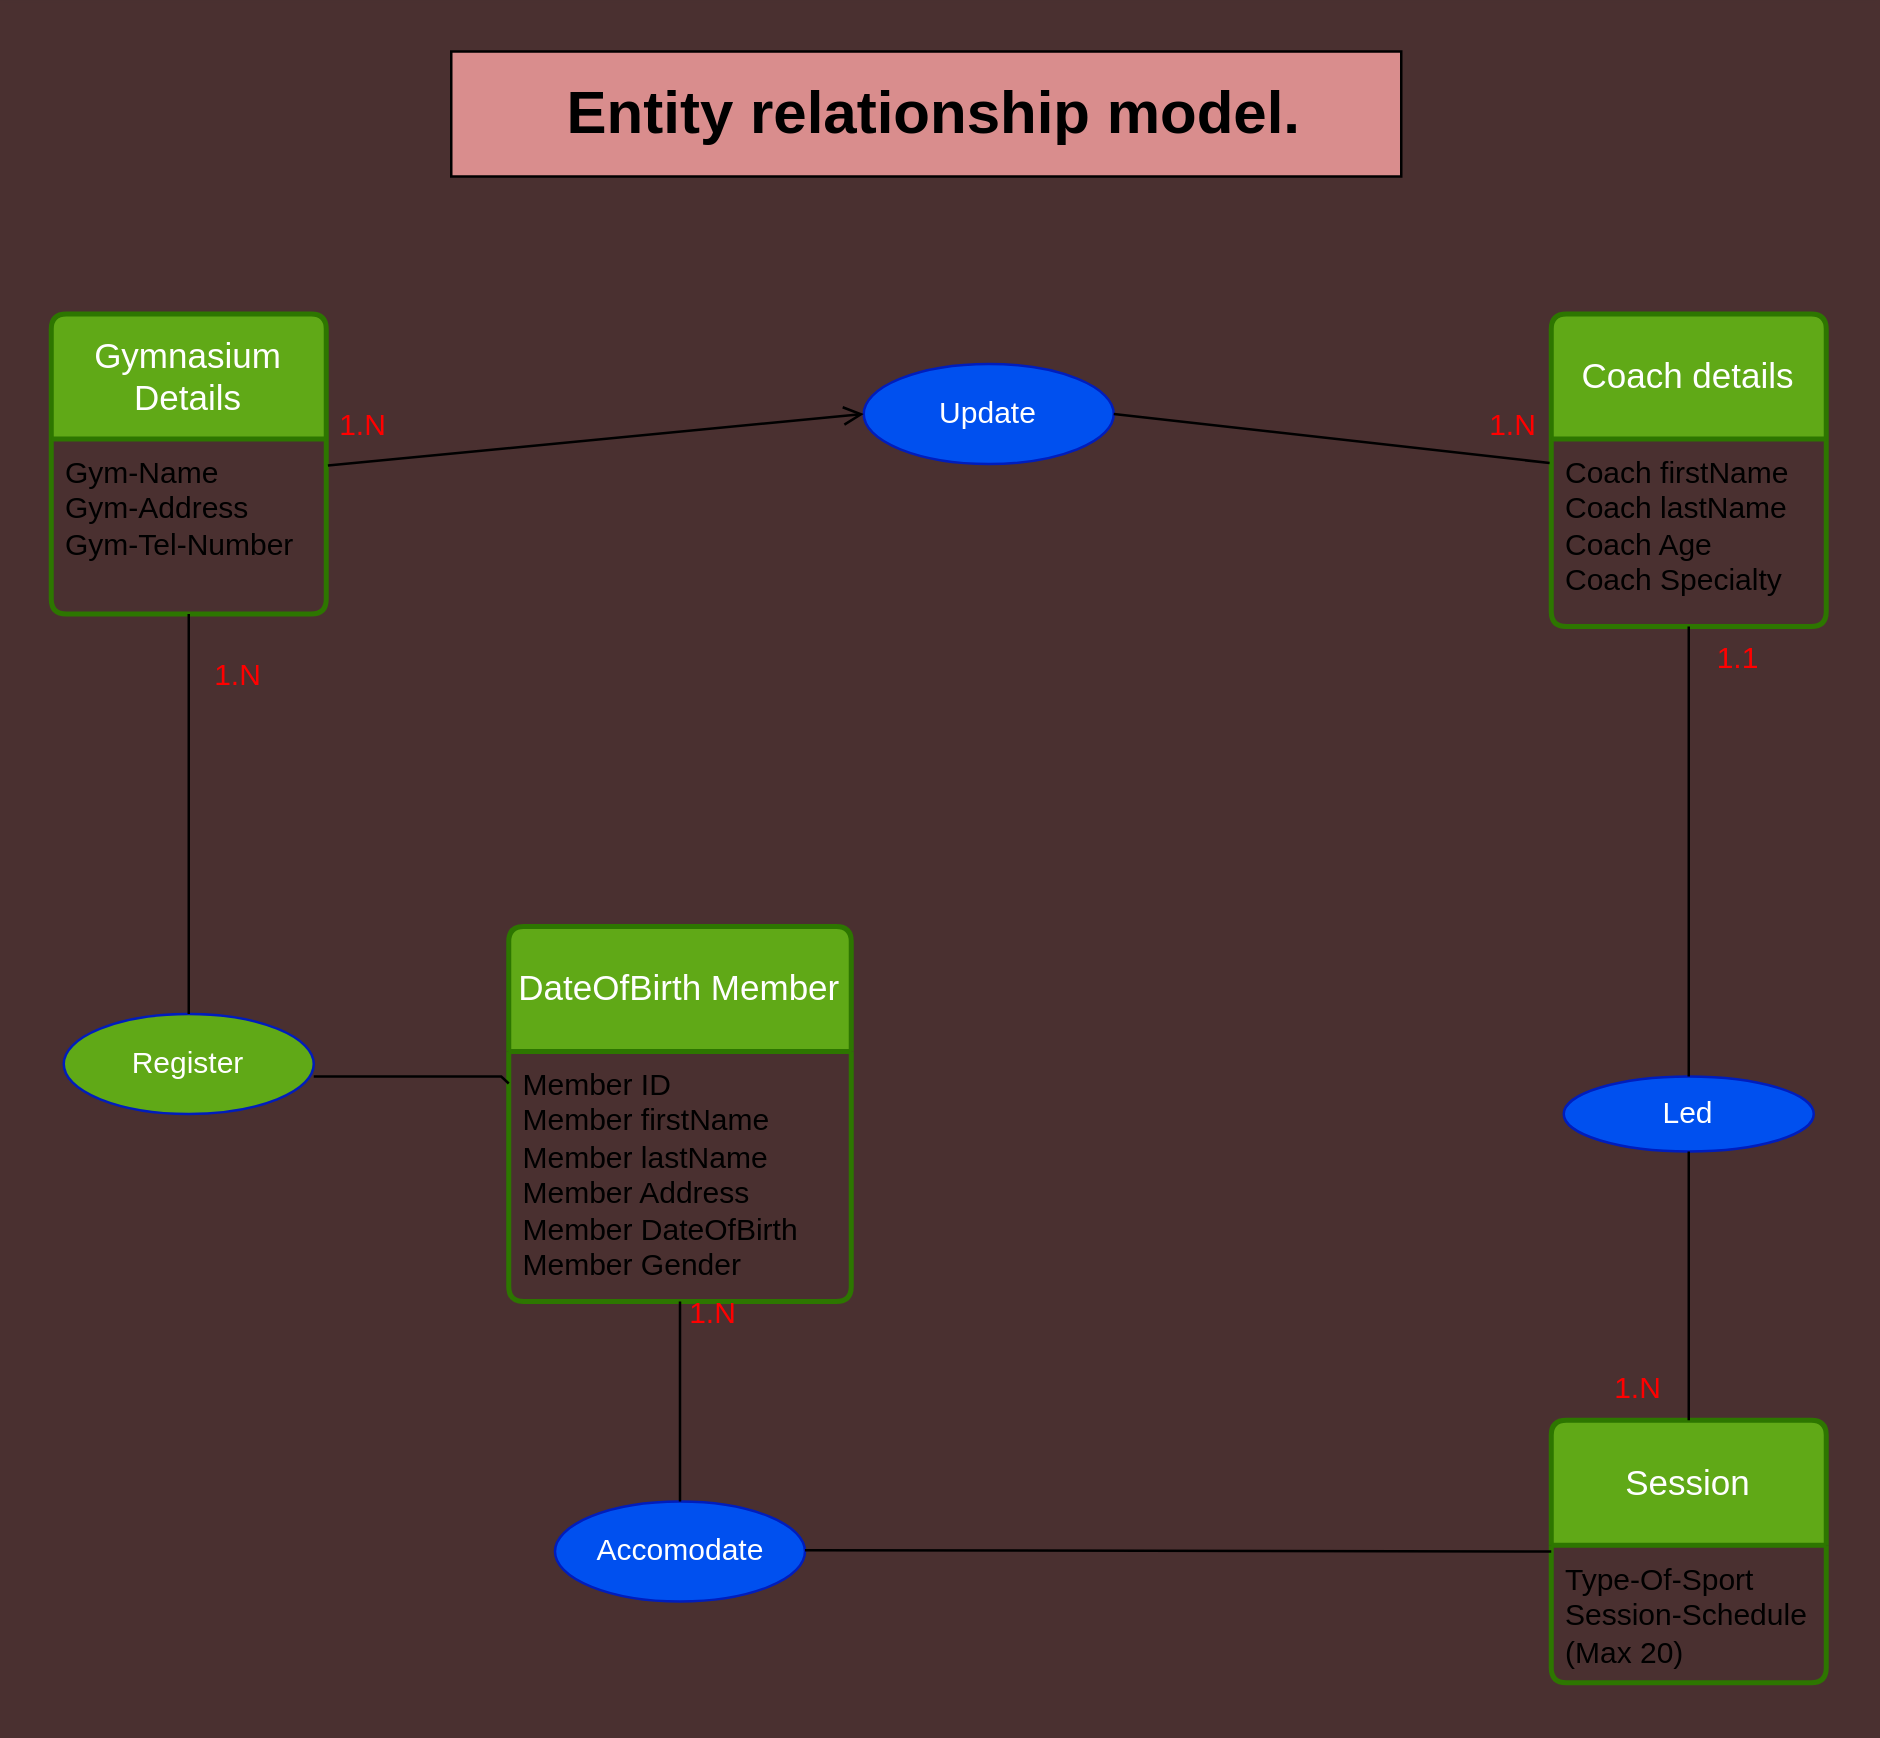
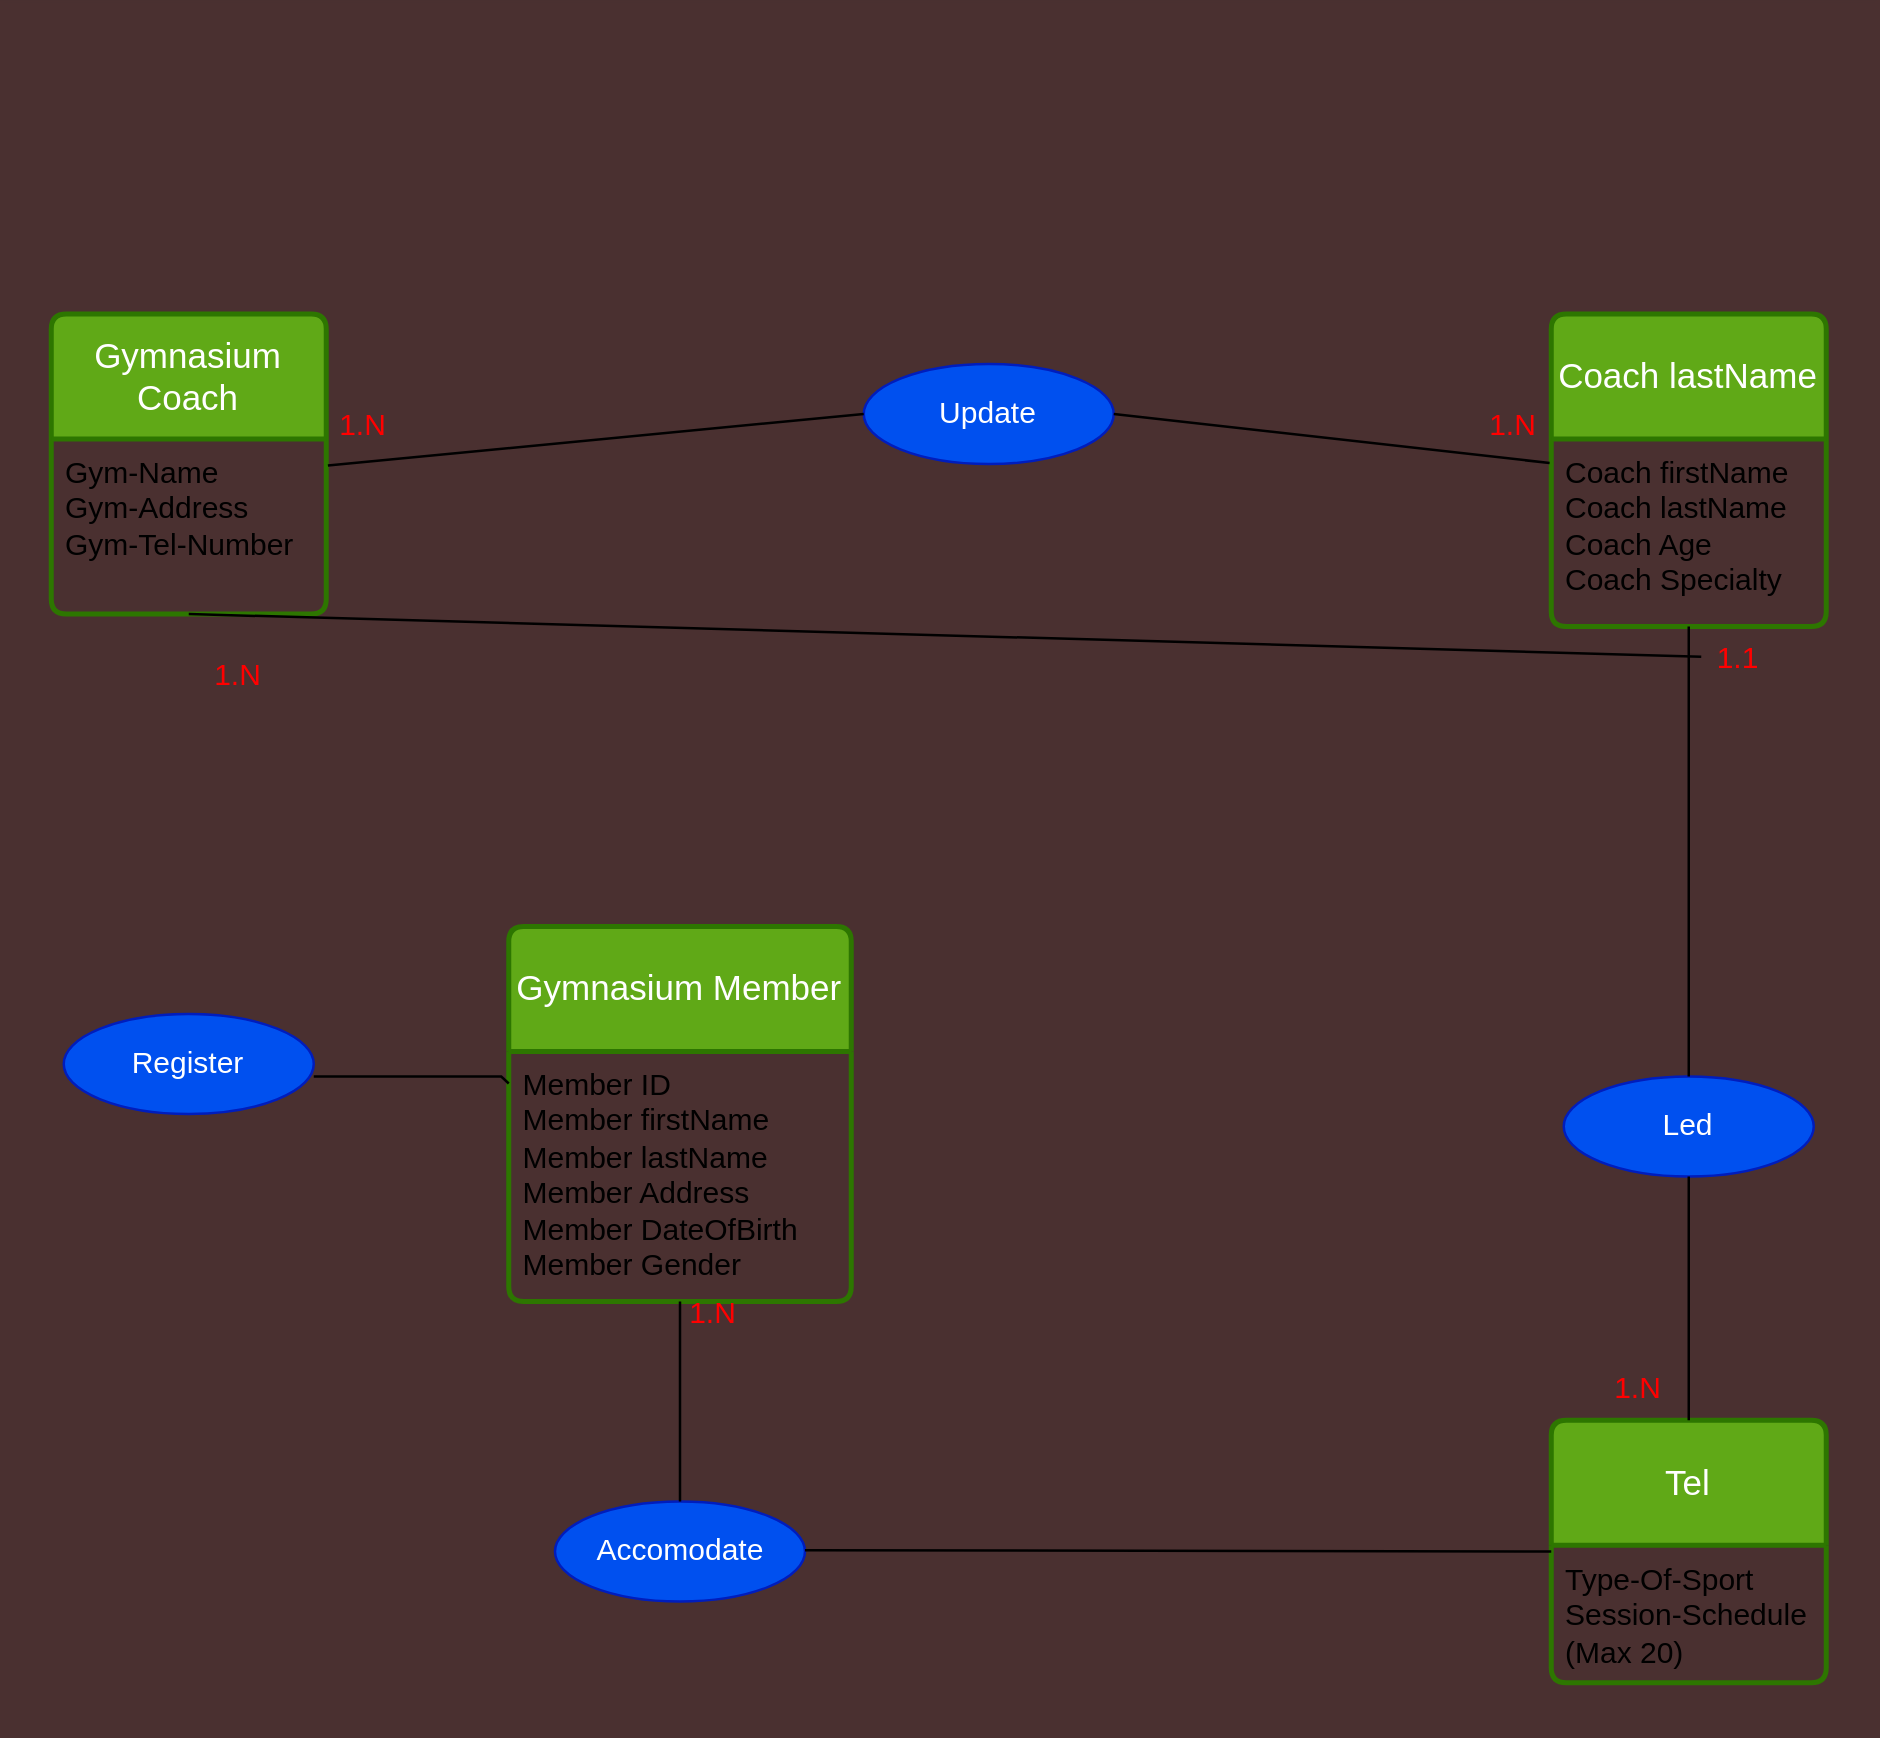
node "Entity relationship model.": removed
node "Gymnasium Details": label "Gymnasium Details" -> "Gymnasium Coach"
node "Coach details": label "Coach details" -> "Coach lastName"
edge "Gym-Name Gym-Address Gym-Tel-Number" -> "Update": arrowhead open -> none
node "DateOfBirth Member": label "DateOfBirth Member" -> "Gymnasium Member"
edge "Gym-Name Gym-Address Gym-Tel-Number" -- "Register": now "Gym-Name Gym-Address Gym-Tel-Number" -- "1.1"
node "Register": fillcolor #60a917 -> #0050ef
node "Led": size 250x75 -> 250x100
node "Session": label "Session" -> "Tel"
